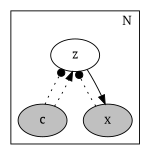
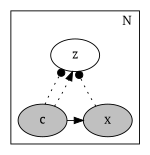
edge "z" -> "x": now "c" -> "x"
